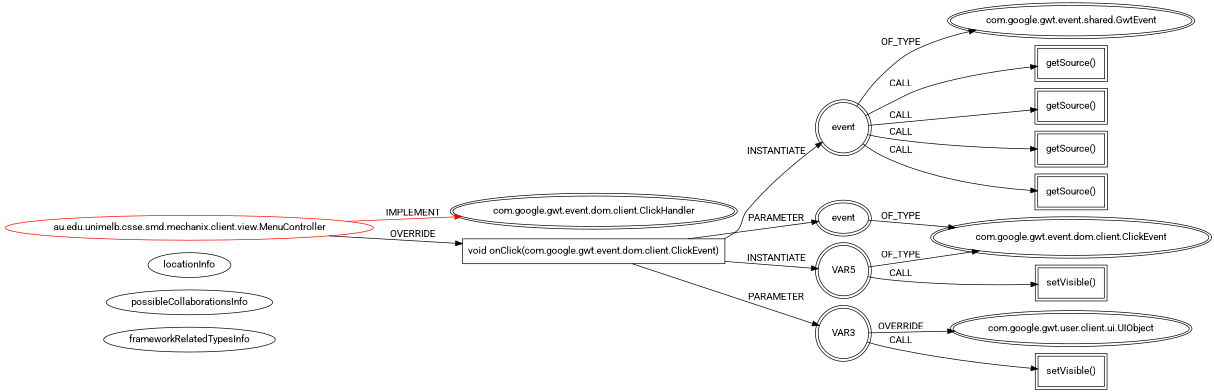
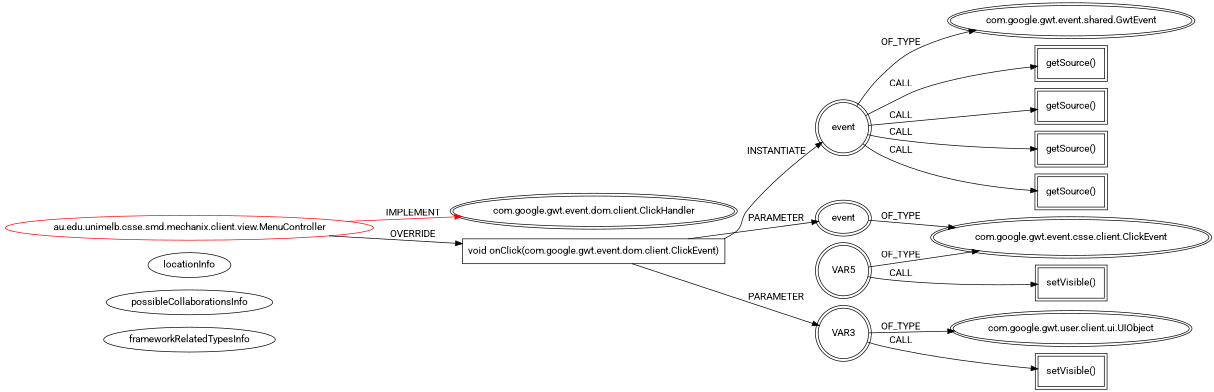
node "com.google.gwt.event.dom.client.ClickEvent": label "com.google.gwt.event.dom.client.ClickEvent" -> "com.google.gwt.event.csse.client.ClickEvent"
edge "void onClick(com.google.gwt.event.dom.client.ClickEvent)" -> "VAR5": removed, label "INSTANTIATE"
edge "VAR3" -> "com.google.gwt.user.client.ui.UIObject": label "OVERRIDE" -> "OF_TYPE"
